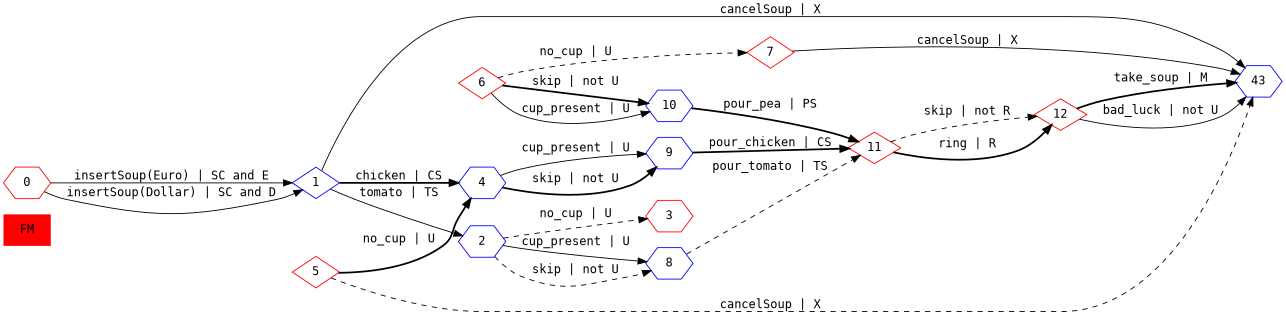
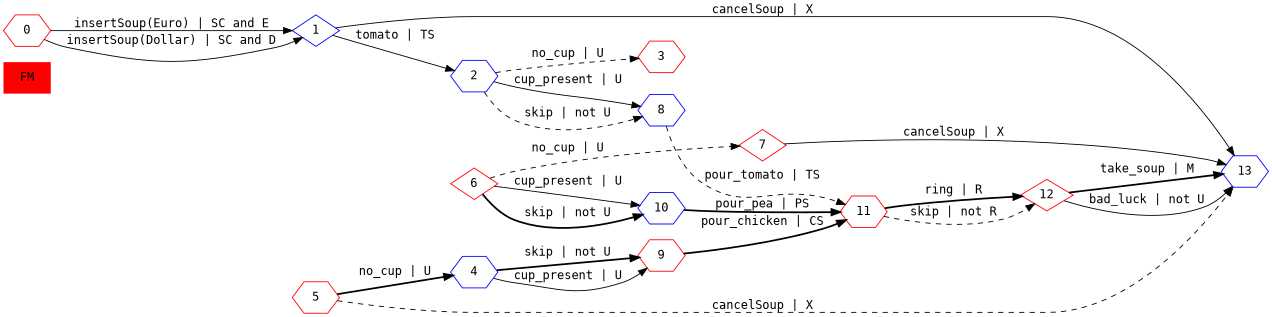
node "43": label "43" -> "13"
node "11": shape diamond -> hexagon
node "9": color blue -> red
edge "1" -> "4": removed, label "chicken | CS"
node "5": shape diamond -> hexagon
